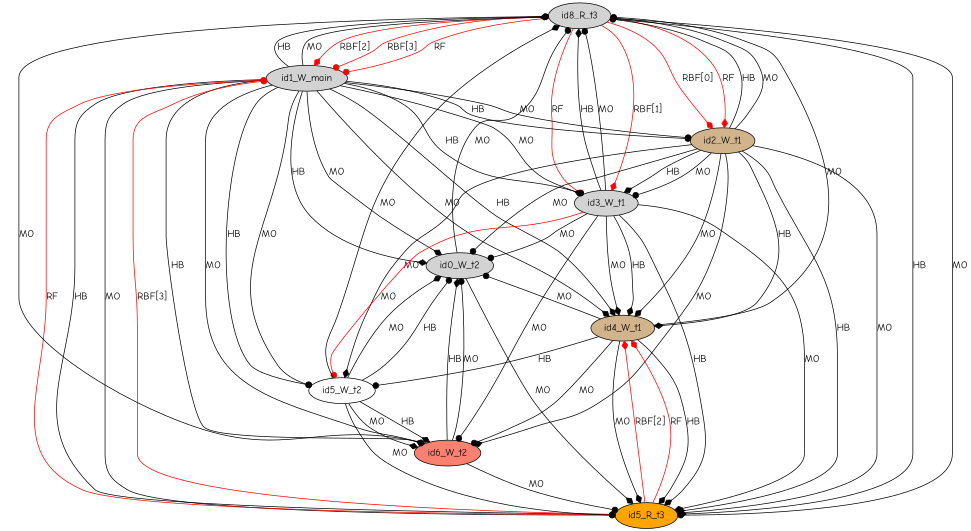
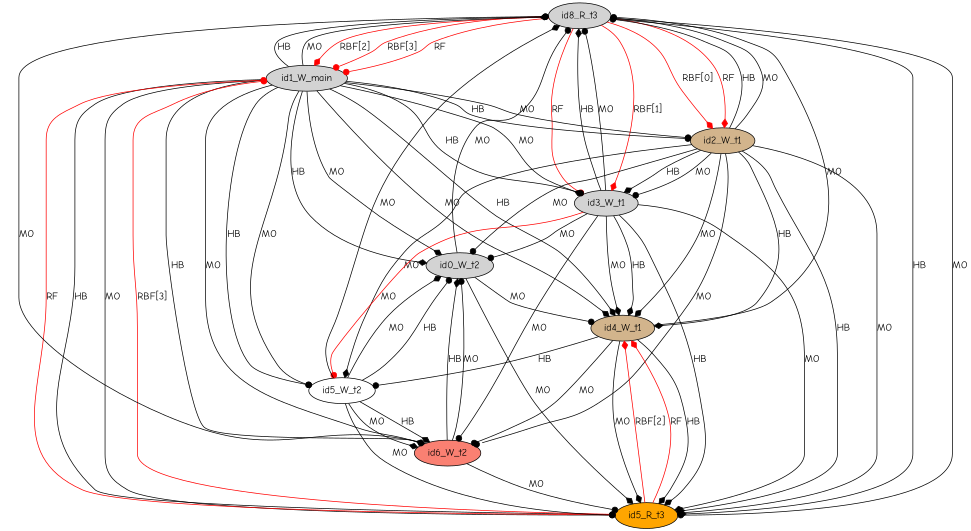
edge "id4_W_t1" -> "id0_W_t2": reversed
edge "id2_W_t1" -> "id6_W_t2": arrowhead diamond -> dot
